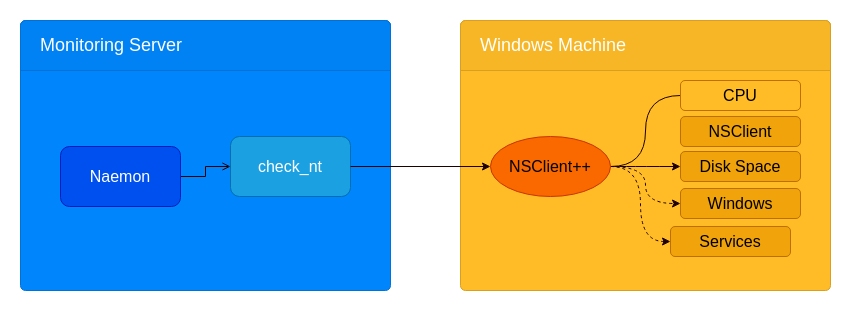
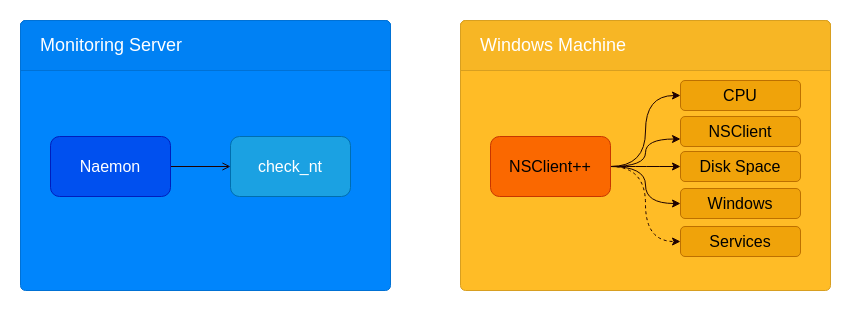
node "CPU": fillcolor #ffbc26 -> #f0a30a
edge "CPU" -- "NSClient++": arrowhead none -> classic
edge "NSClient++" -> "NSClient": added
edge "check_nt" -> "NSClient++": removed
node "NSClient++": shape ellipse -> rounded rectangle
node "Naemon": moved (121, 177) -> (111, 167)
edge "NSClient++" -> "Windows": style dashed -> solid
node "Services": moved (731, 242) -> (741, 242)
